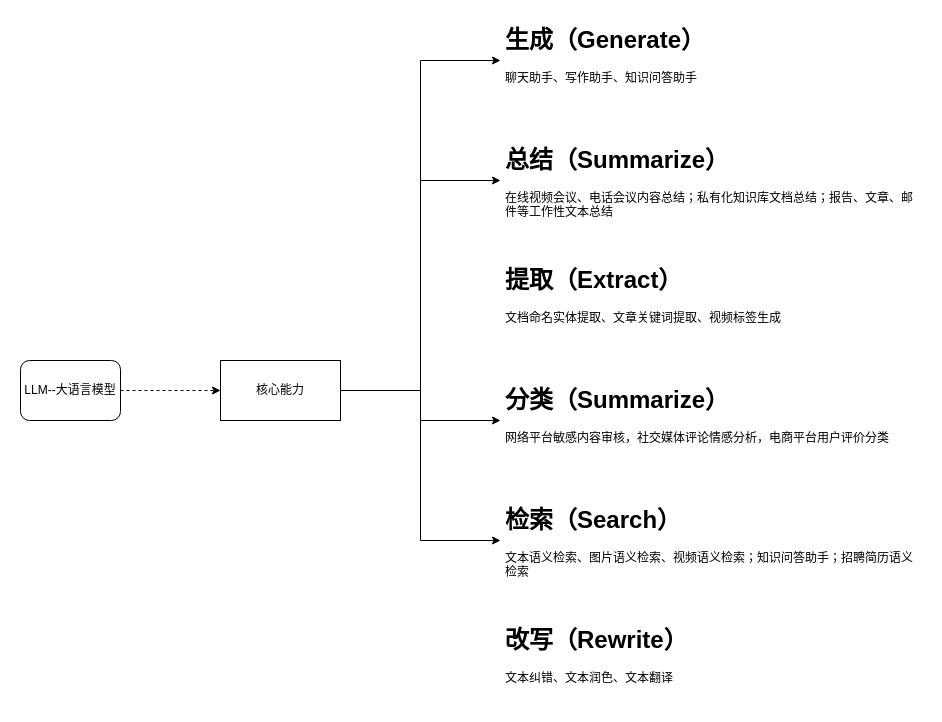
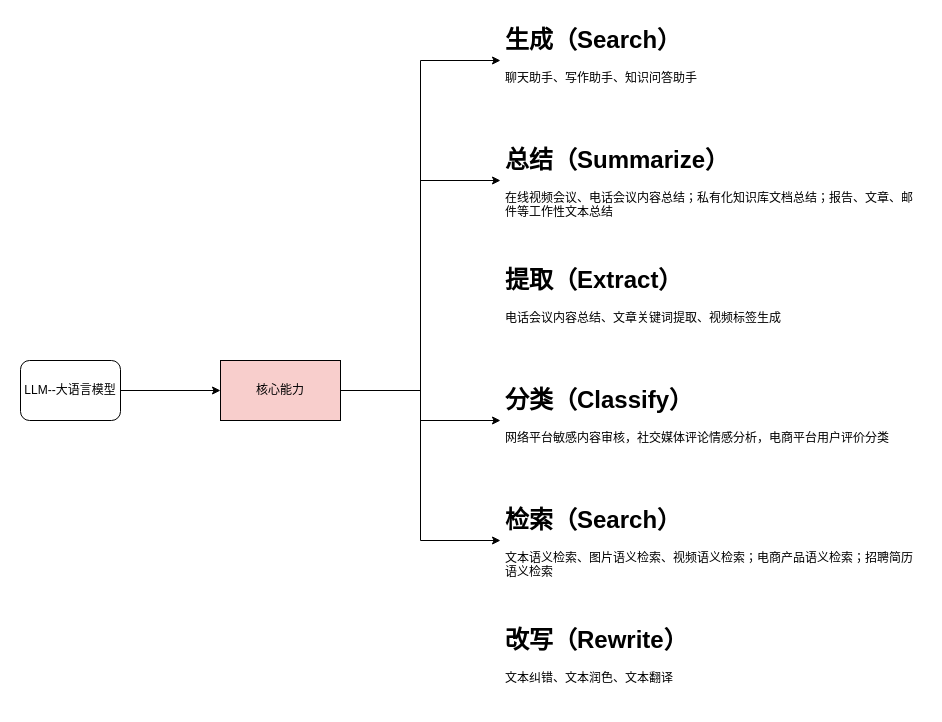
node "生成（Generate） 聊天助手、写作助手、知识问答助手": label "生成（Generate） 聊天助手、写作助手、知识问答助手" -> "生成（Search） 聊天助手、写作助手、知识问答助手"
node "提取（Extract） 文档命名实体提取、文章关键词提取、视频标签生成": label "提取（Extract） 文档命名实体提取、文章关键词提取、视频标签生成" -> "提取（Extract） 电话会议内容总结、文章关键词提取、视频标签生成"
node "分类（Summarize） 网络平台敏感内容审核，社交媒体评论情感分析，电商平台用户评价分类": label "分类（Summarize） 网络平台敏感内容审核，社交媒体评论情感分析，电商平台用户评价分类" -> "分类（Classify） 网络平台敏感内容审核，社交媒体评论情感分析，电商平台用户评价分类"
edge "LLM--大语言模型" -> "核心能力": style dashed -> solid
node "核心能力": fillcolor #ffffff -> #f8cecc
node "检索（Search） 文本语义检索、图片语义检索、视频语义检索；知识问答助手；招聘简历语义检索": label "检索（Search） 文本语义检索、图片语义检索、视频语义检索；知识问答助手；招聘简历语义检索" -> "检索（Search） 文本语义检索、图片语义检索、视频语义检索；电商产品语义检索；招聘简历语义检索"
